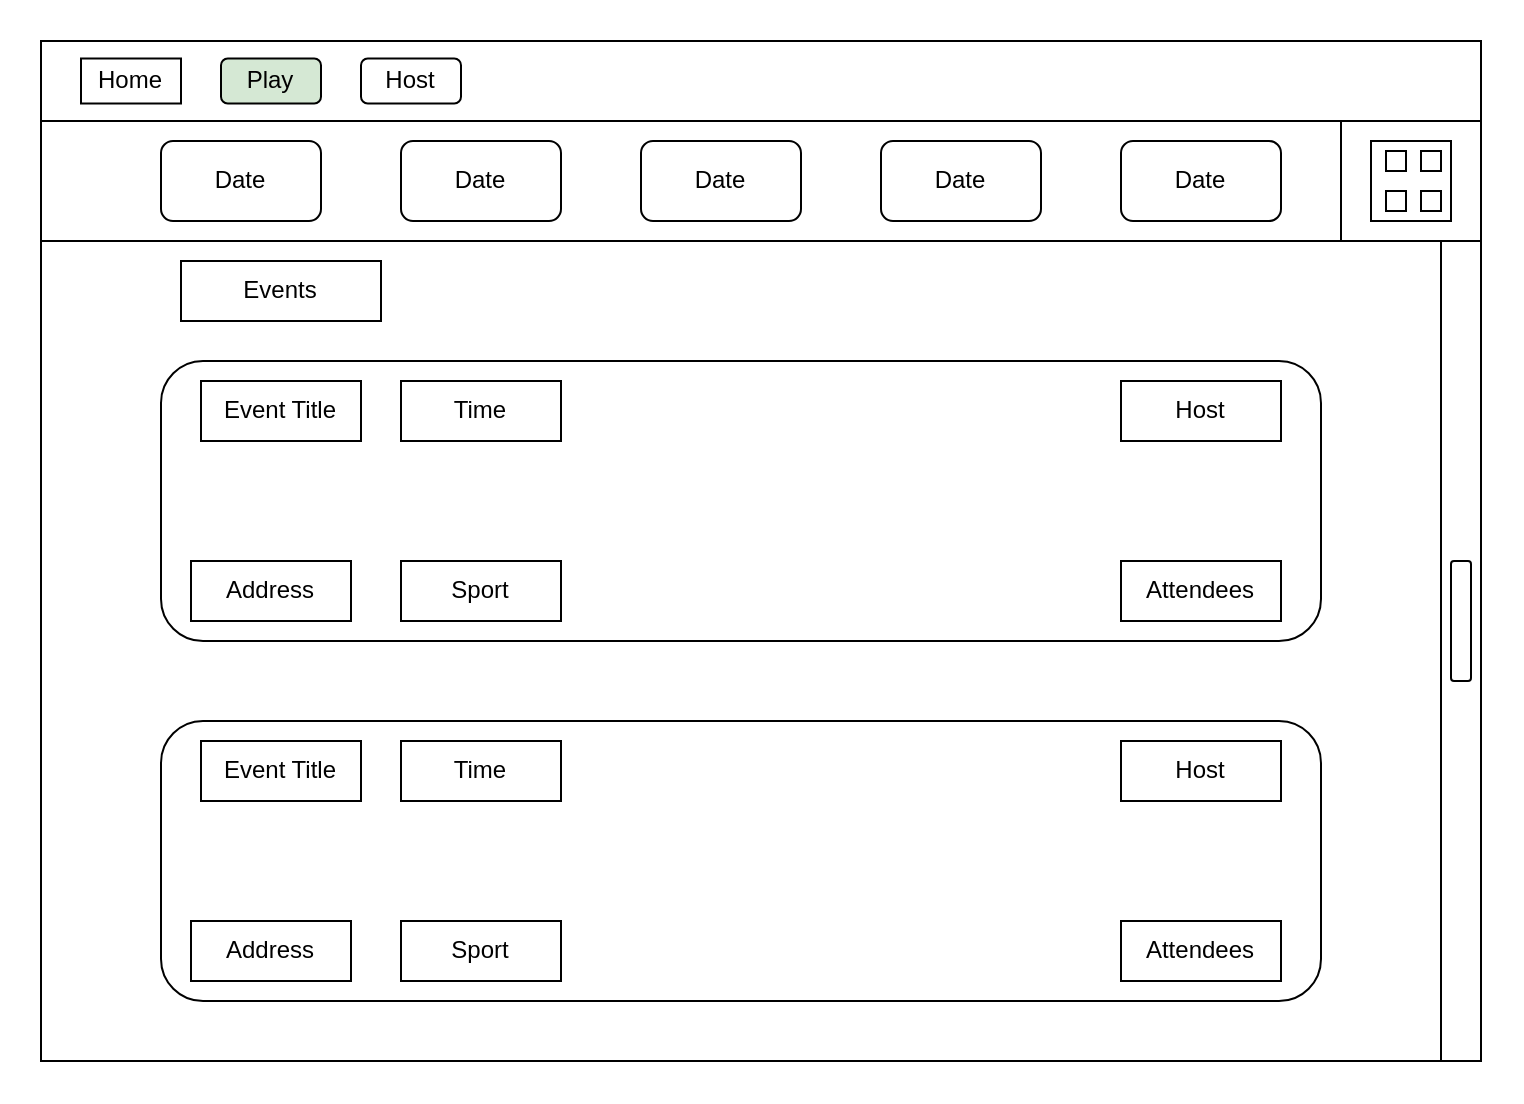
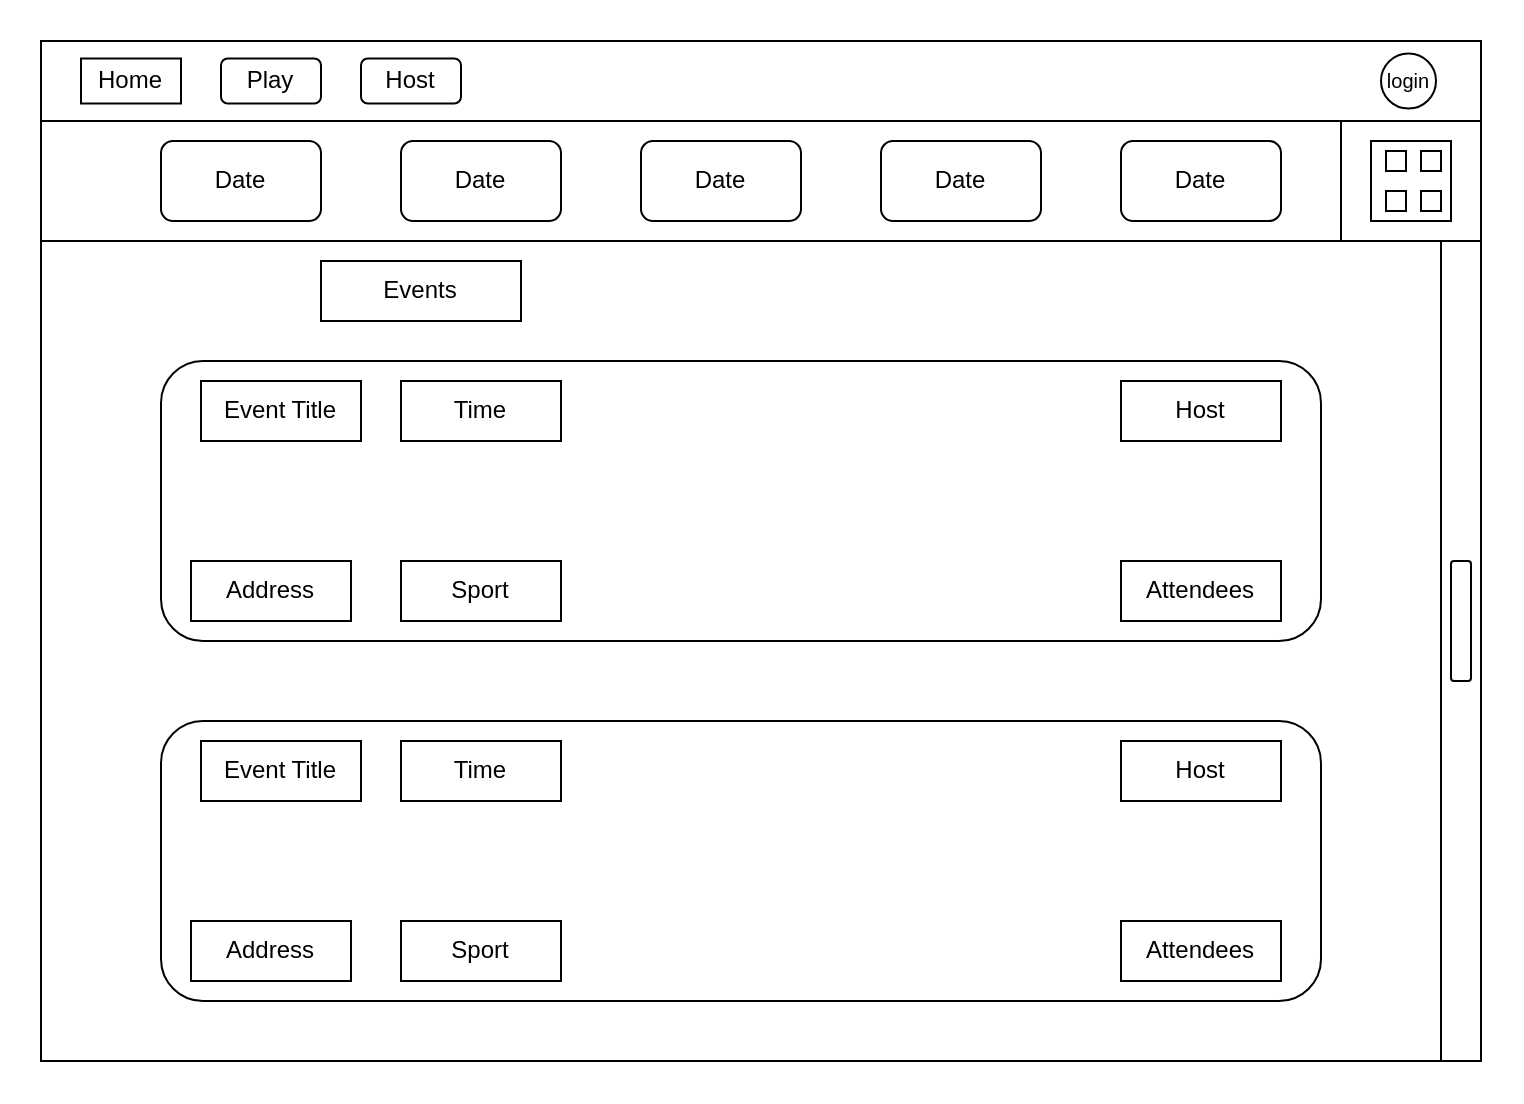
node "Play": fillcolor #d5e8d4 -> #ffffff
node "login": added
node "Events": moved (281, 291) -> (421, 291)
